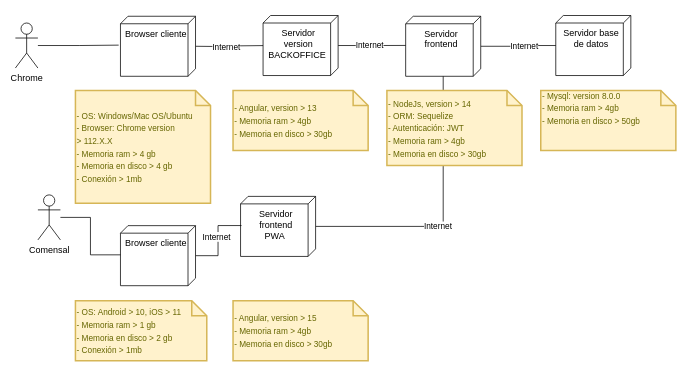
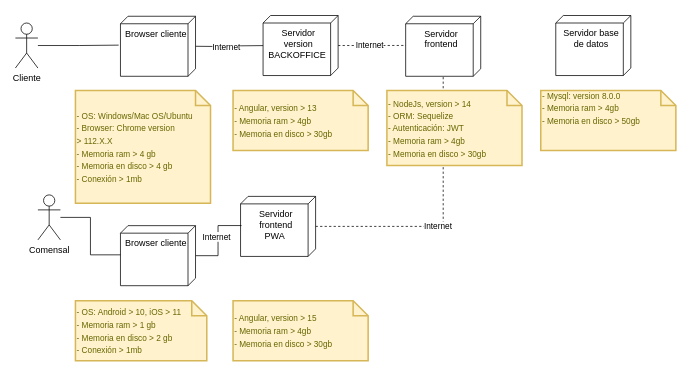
edge "Servidor version BACKOFFICE" -- "Servidor frontend": style solid -> dashed
edge "Servidor frontend" -> "Servidor base de datos": removed, label "Internet"
node "Chrome": label "Chrome" -> "Cliente"
edge "Servidor frontend" -- "Servidor frontend PWA": style solid -> dashed
